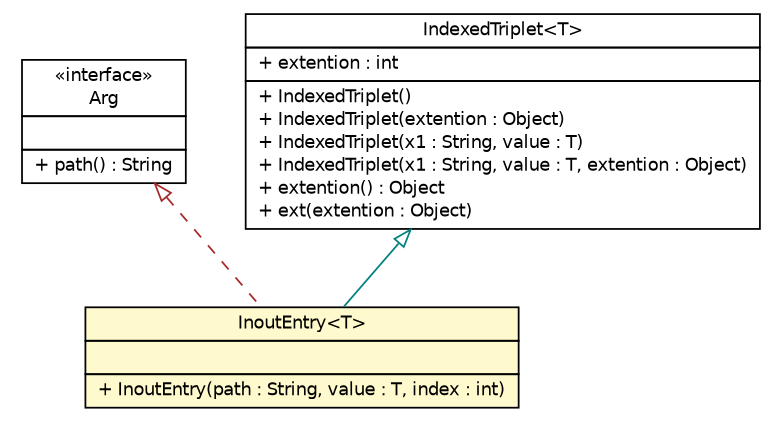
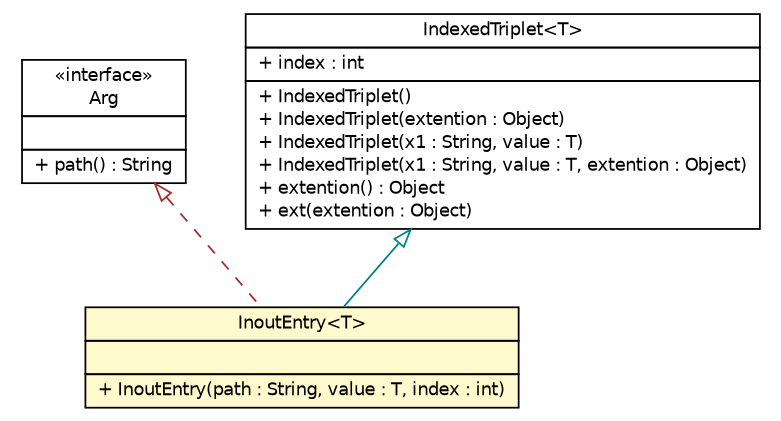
node "IndexedTriplet<T>": text "+ extention : int" -> "+ index : int"
